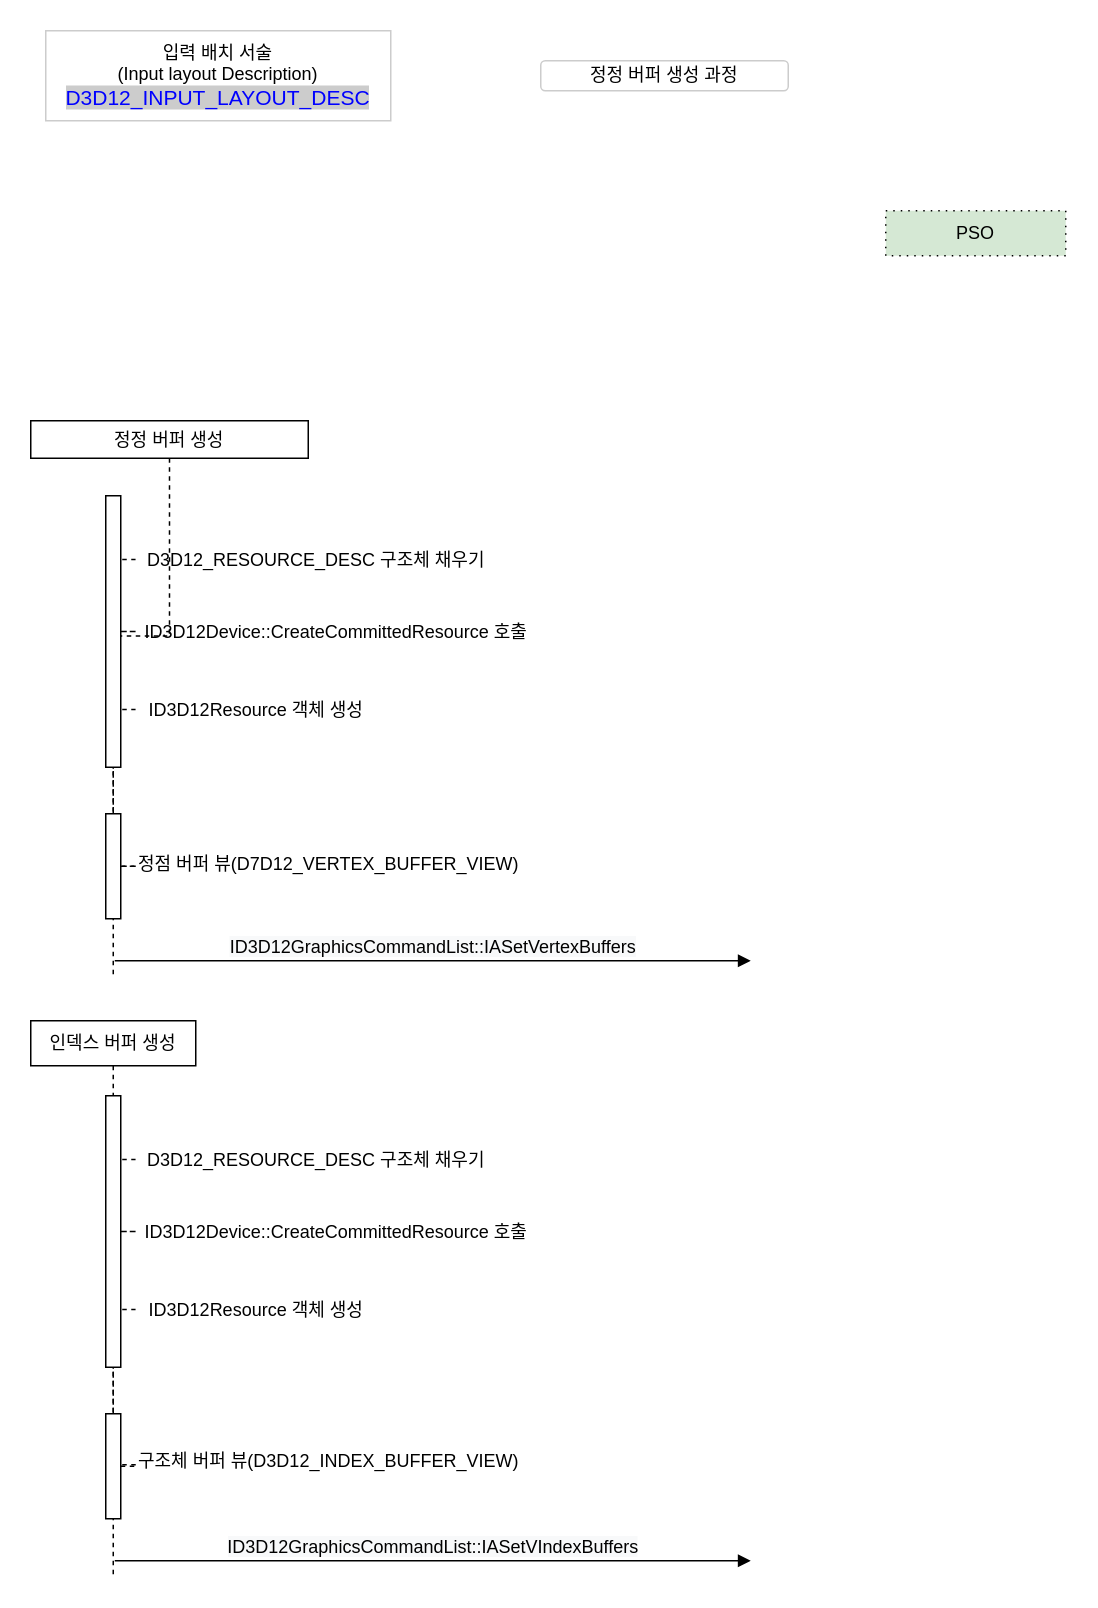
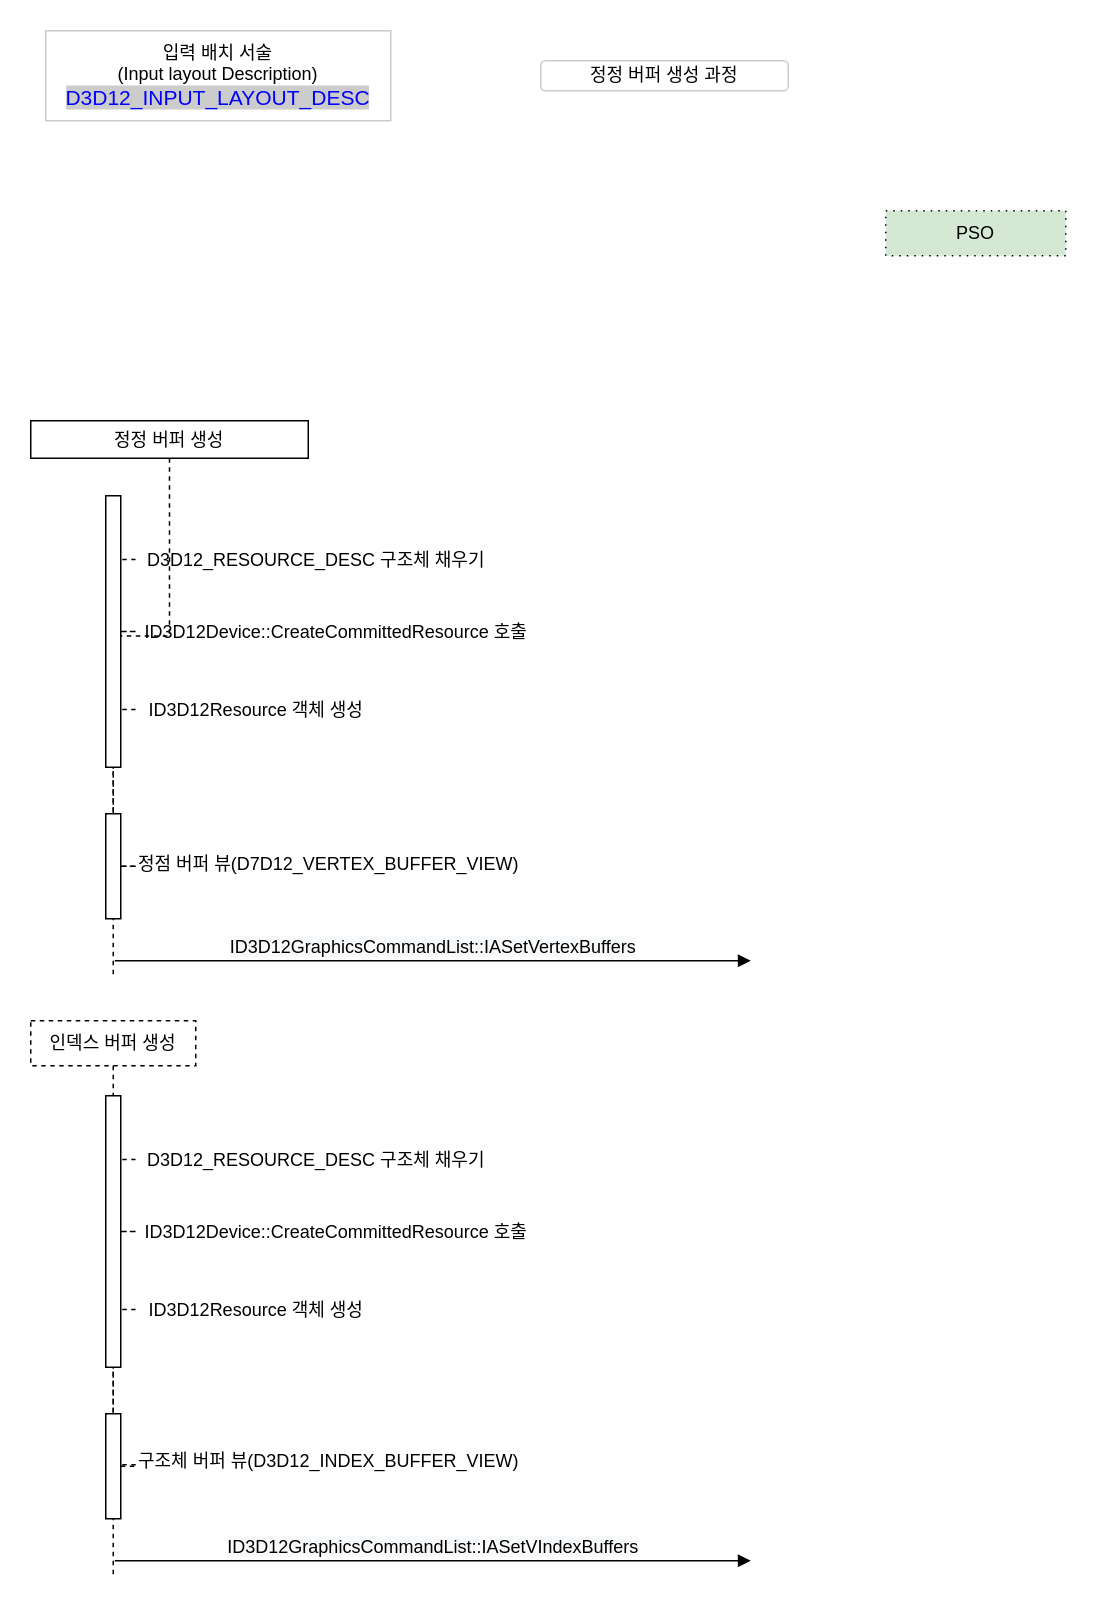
node "인덱스 버퍼 생성": style solid -> dashed
